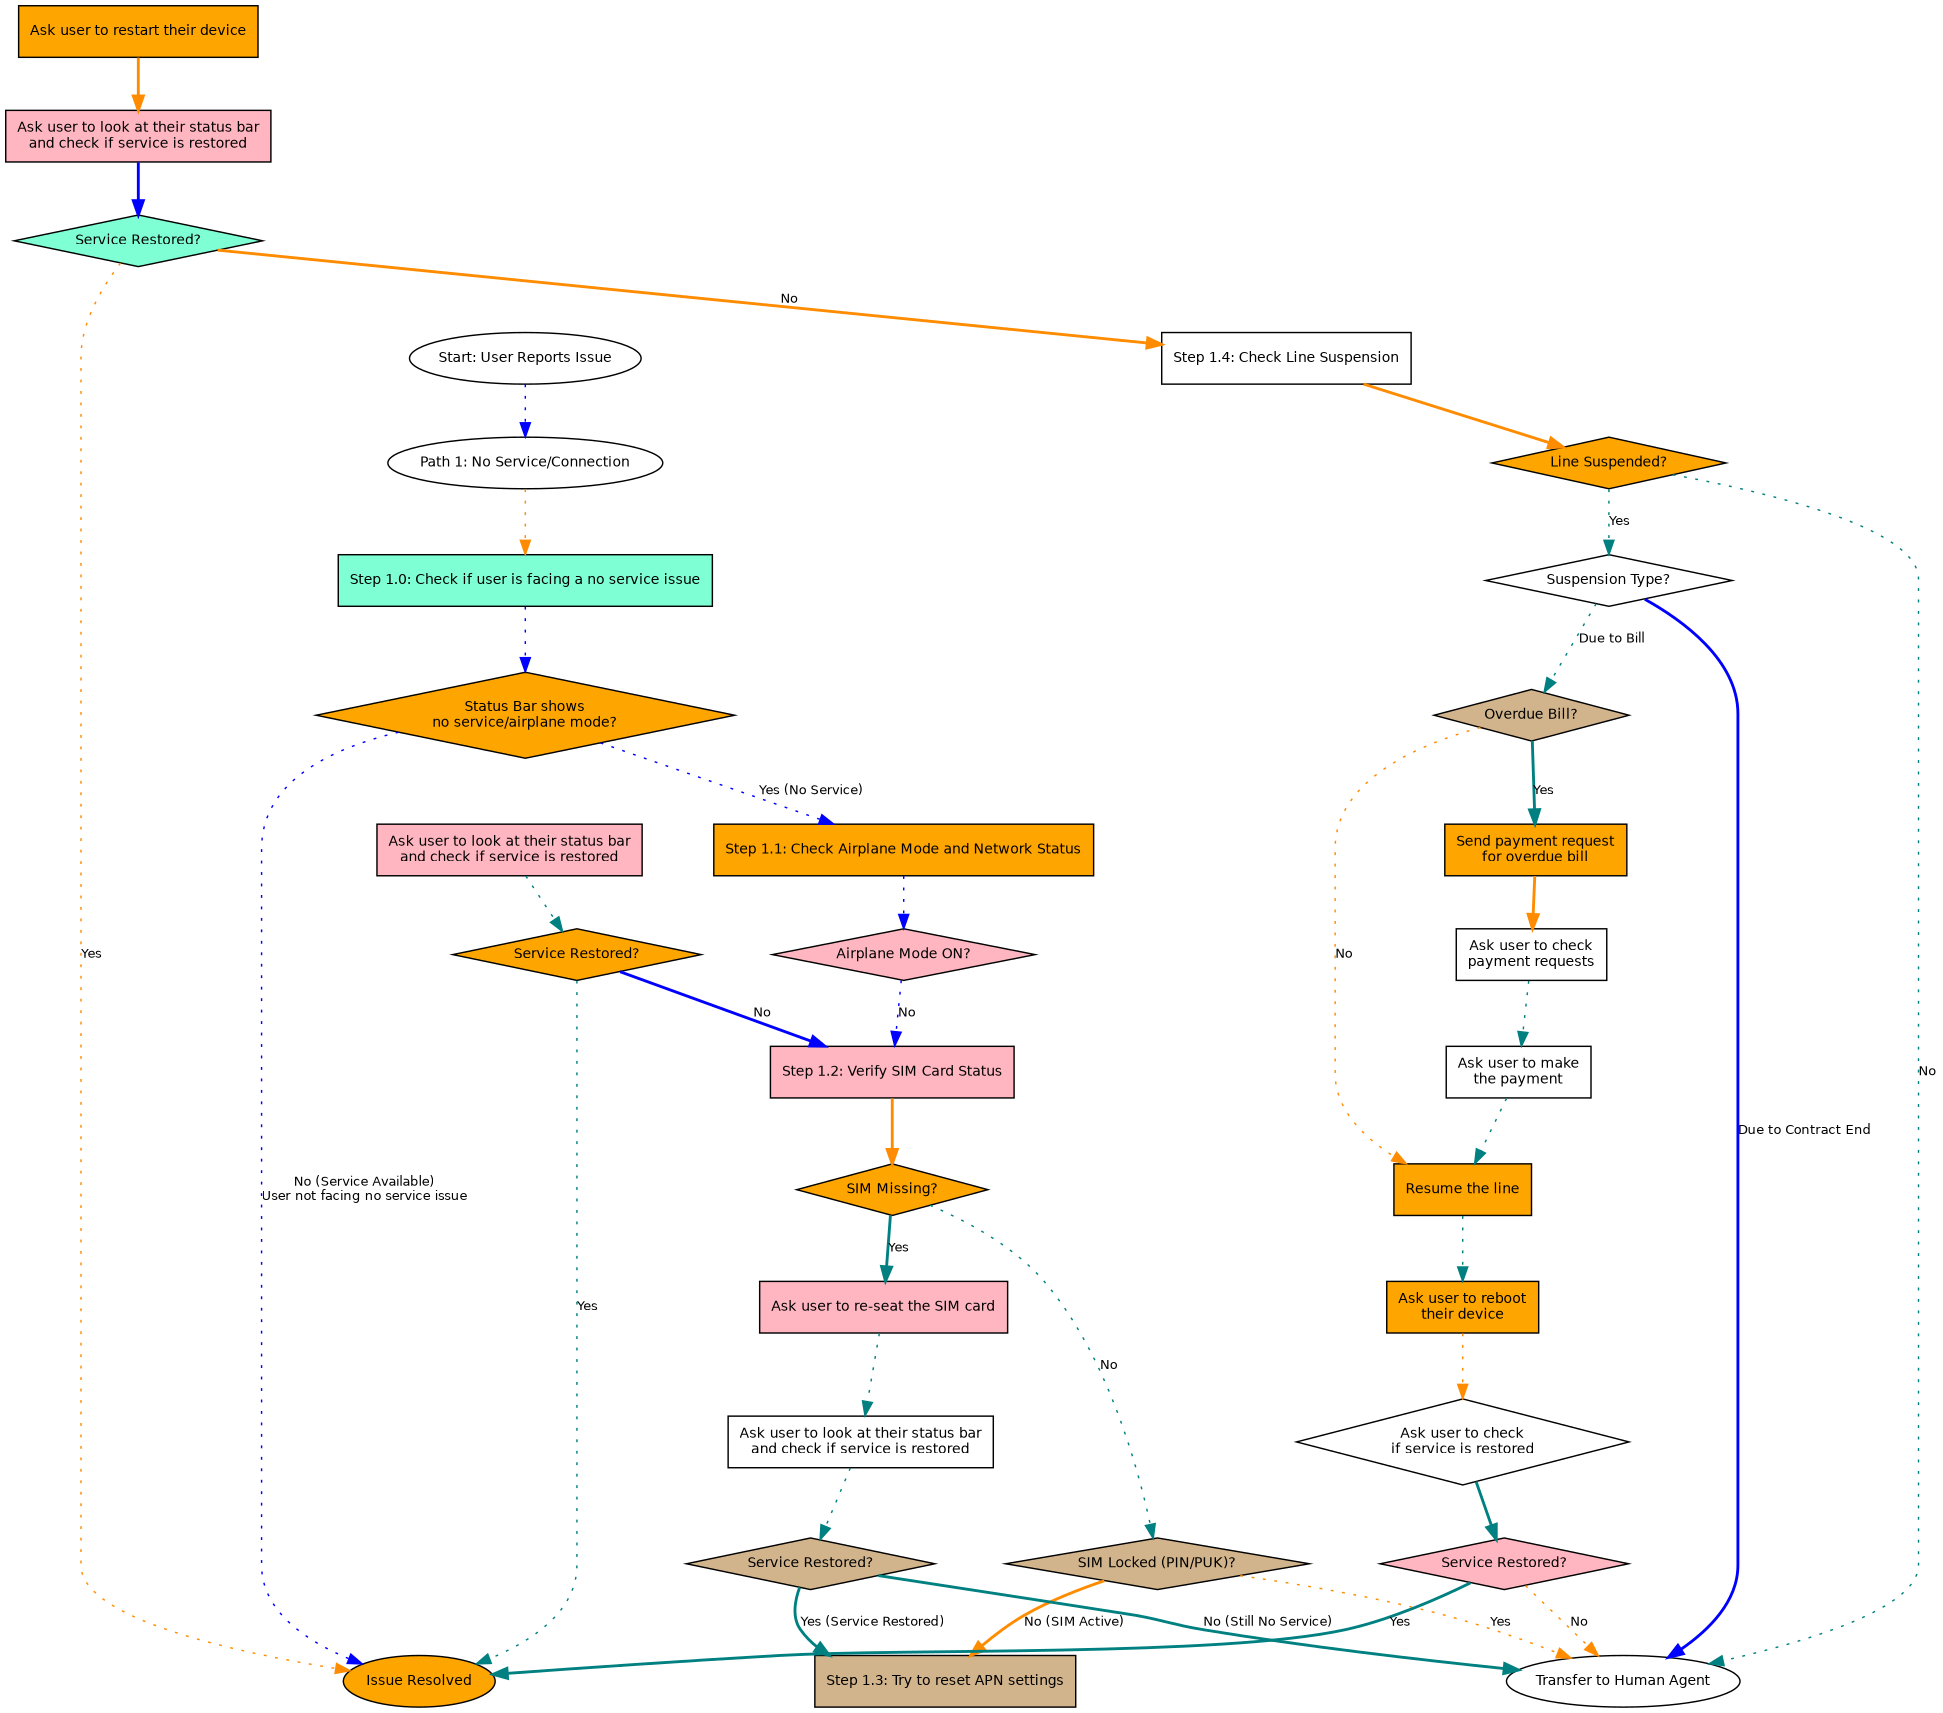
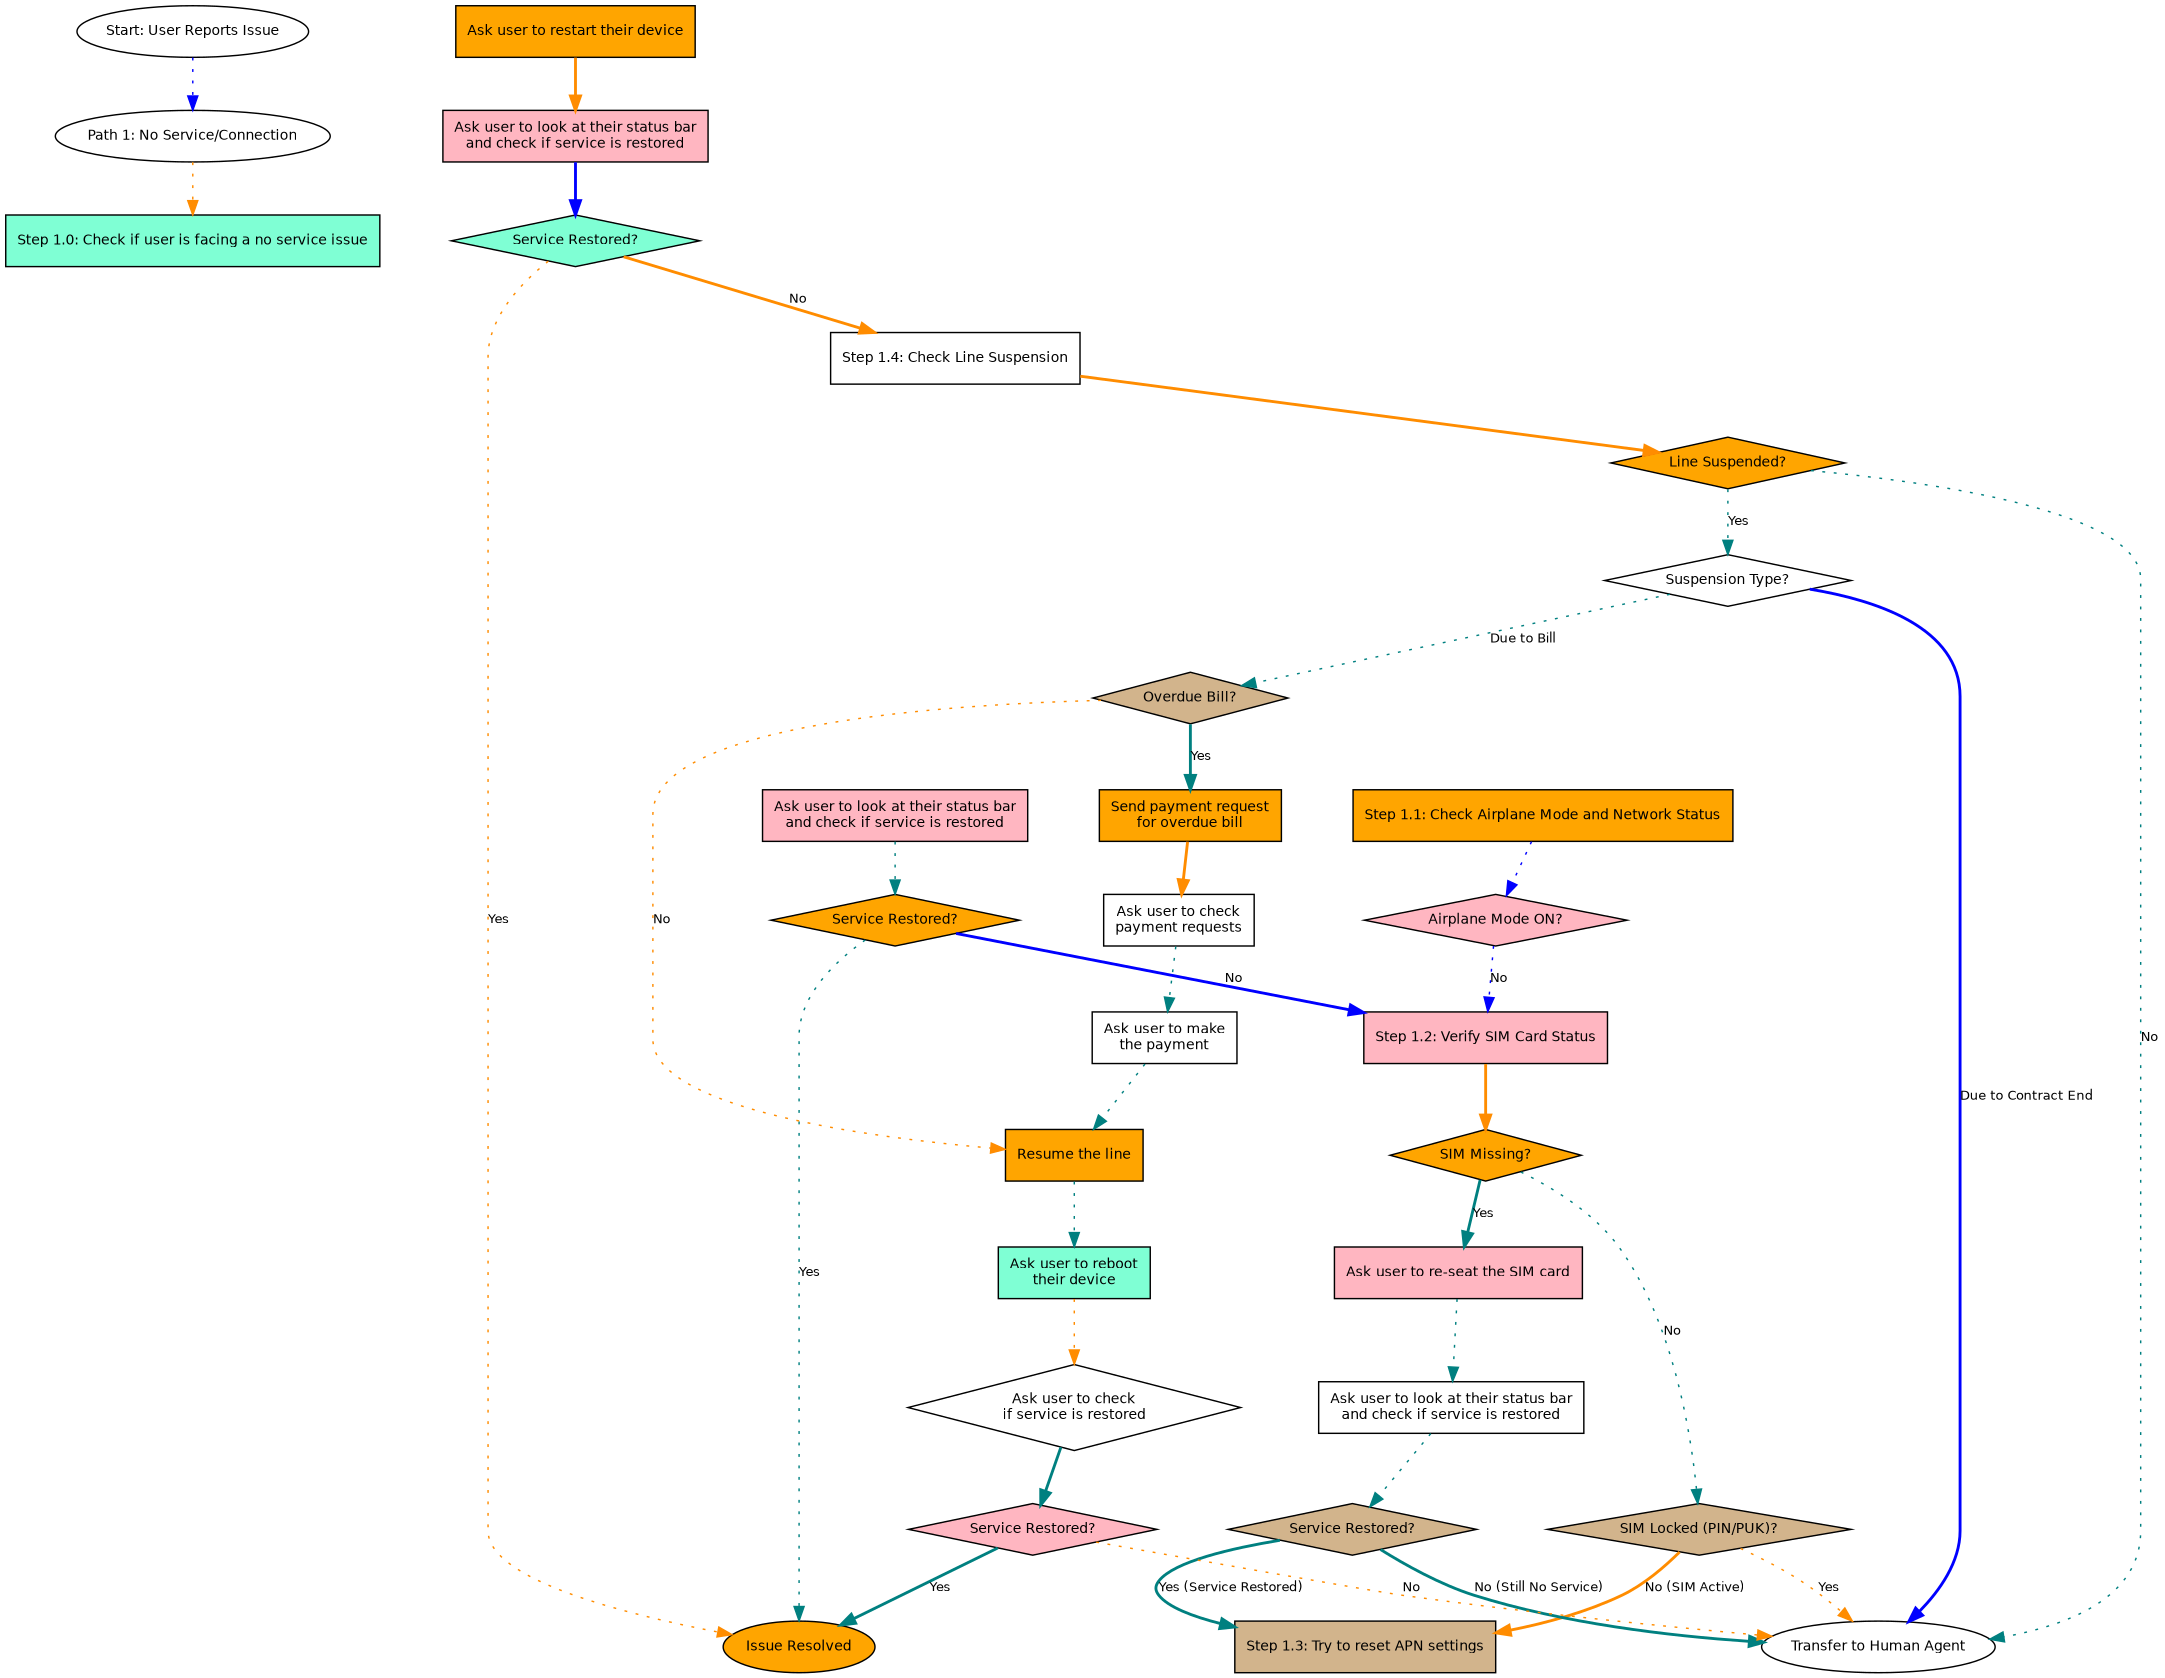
node "Status Bar shows no service/airplane mode?": removed
node "Ask user to reboot their device": fillcolor orange -> aquamarine
